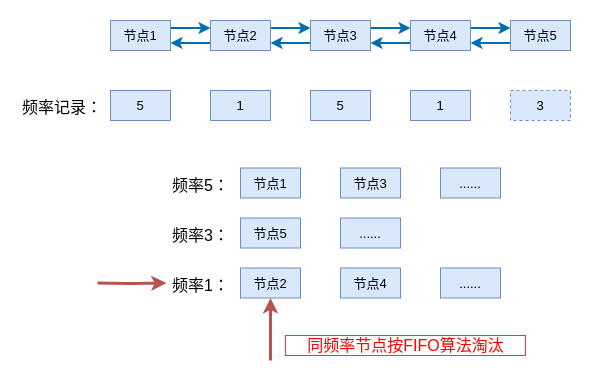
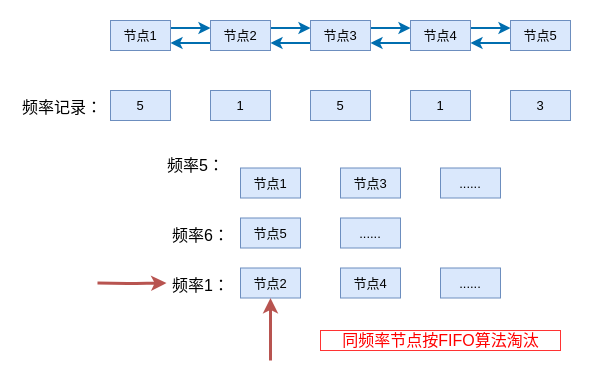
node "3": style dashed -> solid
node "频率5：": moved (201, 183) -> (196, 163)
node "频率3：": label "频率3：" -> "频率6："
node "同频率节点按FIFO算法淘汰": moved (406, 346) -> (441, 341)
